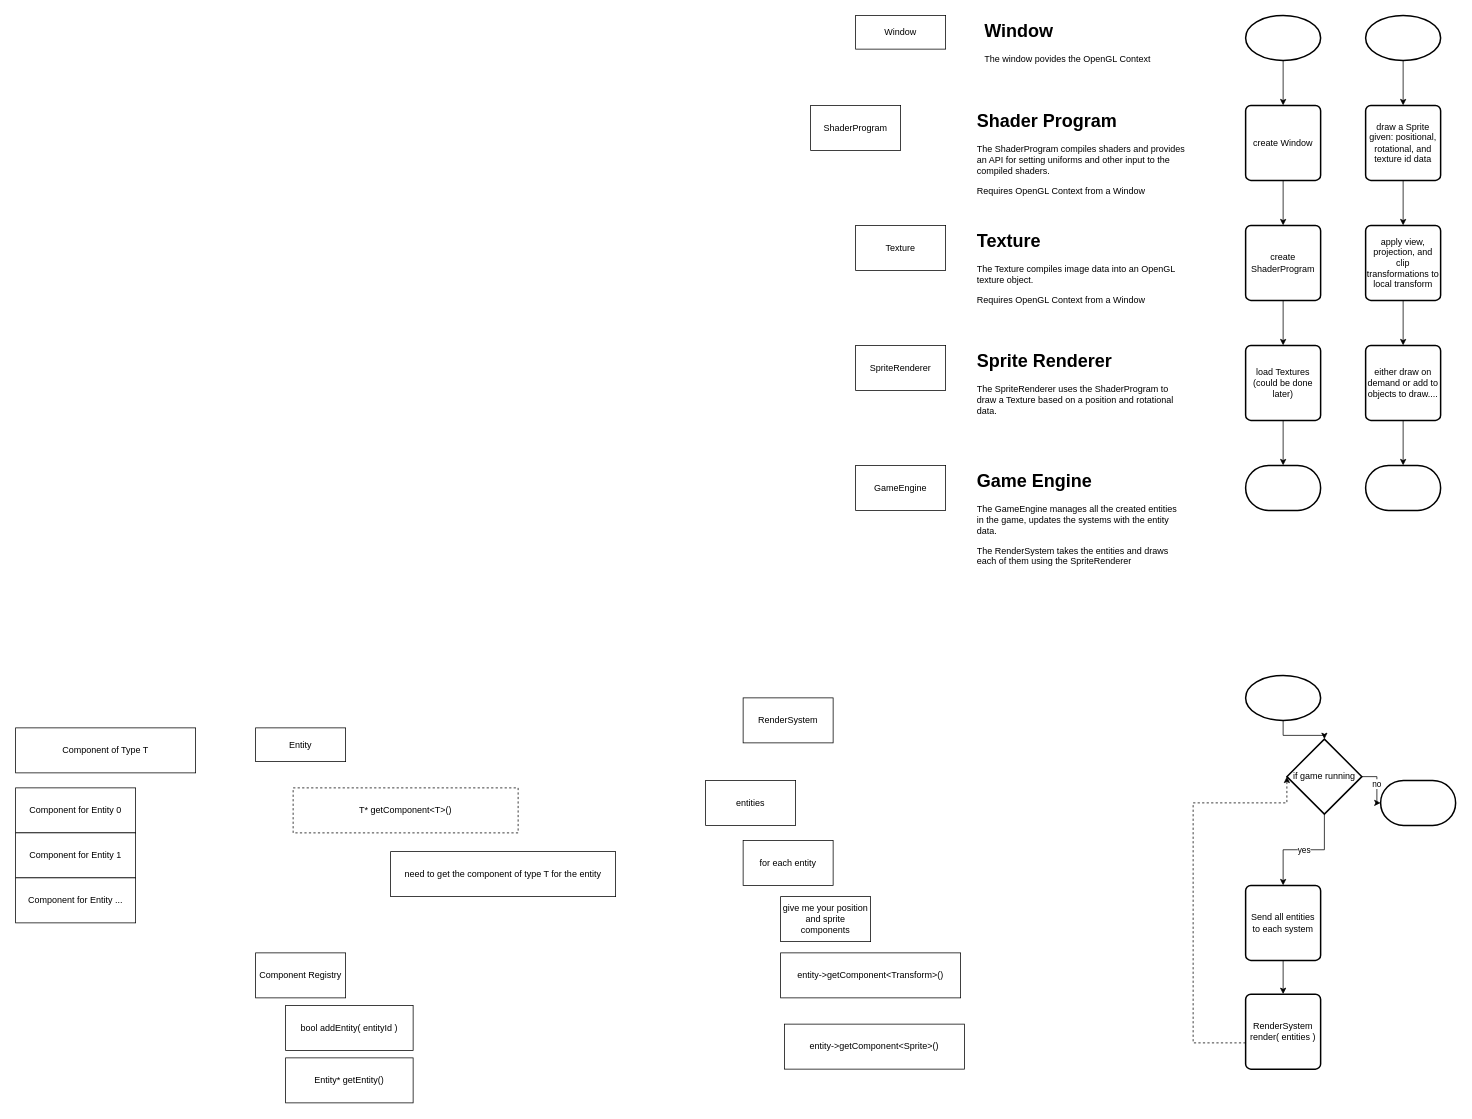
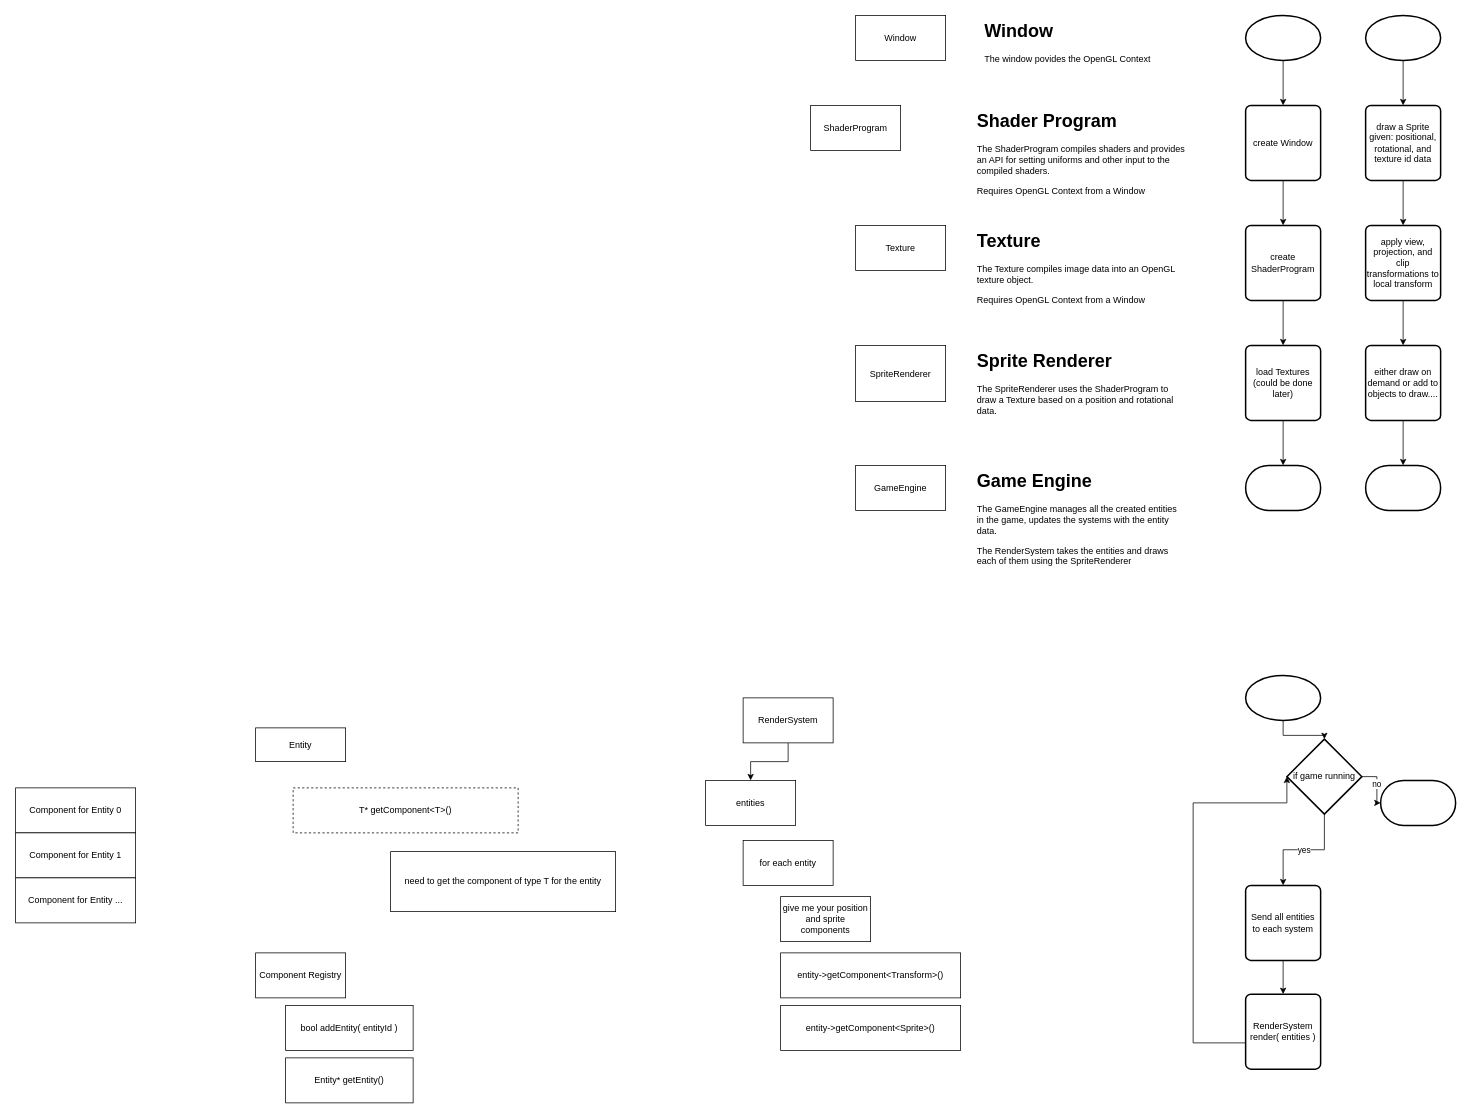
node "Window": size 90x34 -> 90x45
node "SpriteRenderer": size 90x45 -> 90x56
node "Component of Type T": removed
edge "RenderSystem" -> "entities": added
node "need to get the component of type T for the entity": size 225x45 -> 225x60
edge "RenderSystem render( entities )" -> "if game running": style dashed -> solid
node "entity->getComponent<Sprite>()": moved (874, 1047) -> (870, 1028)
